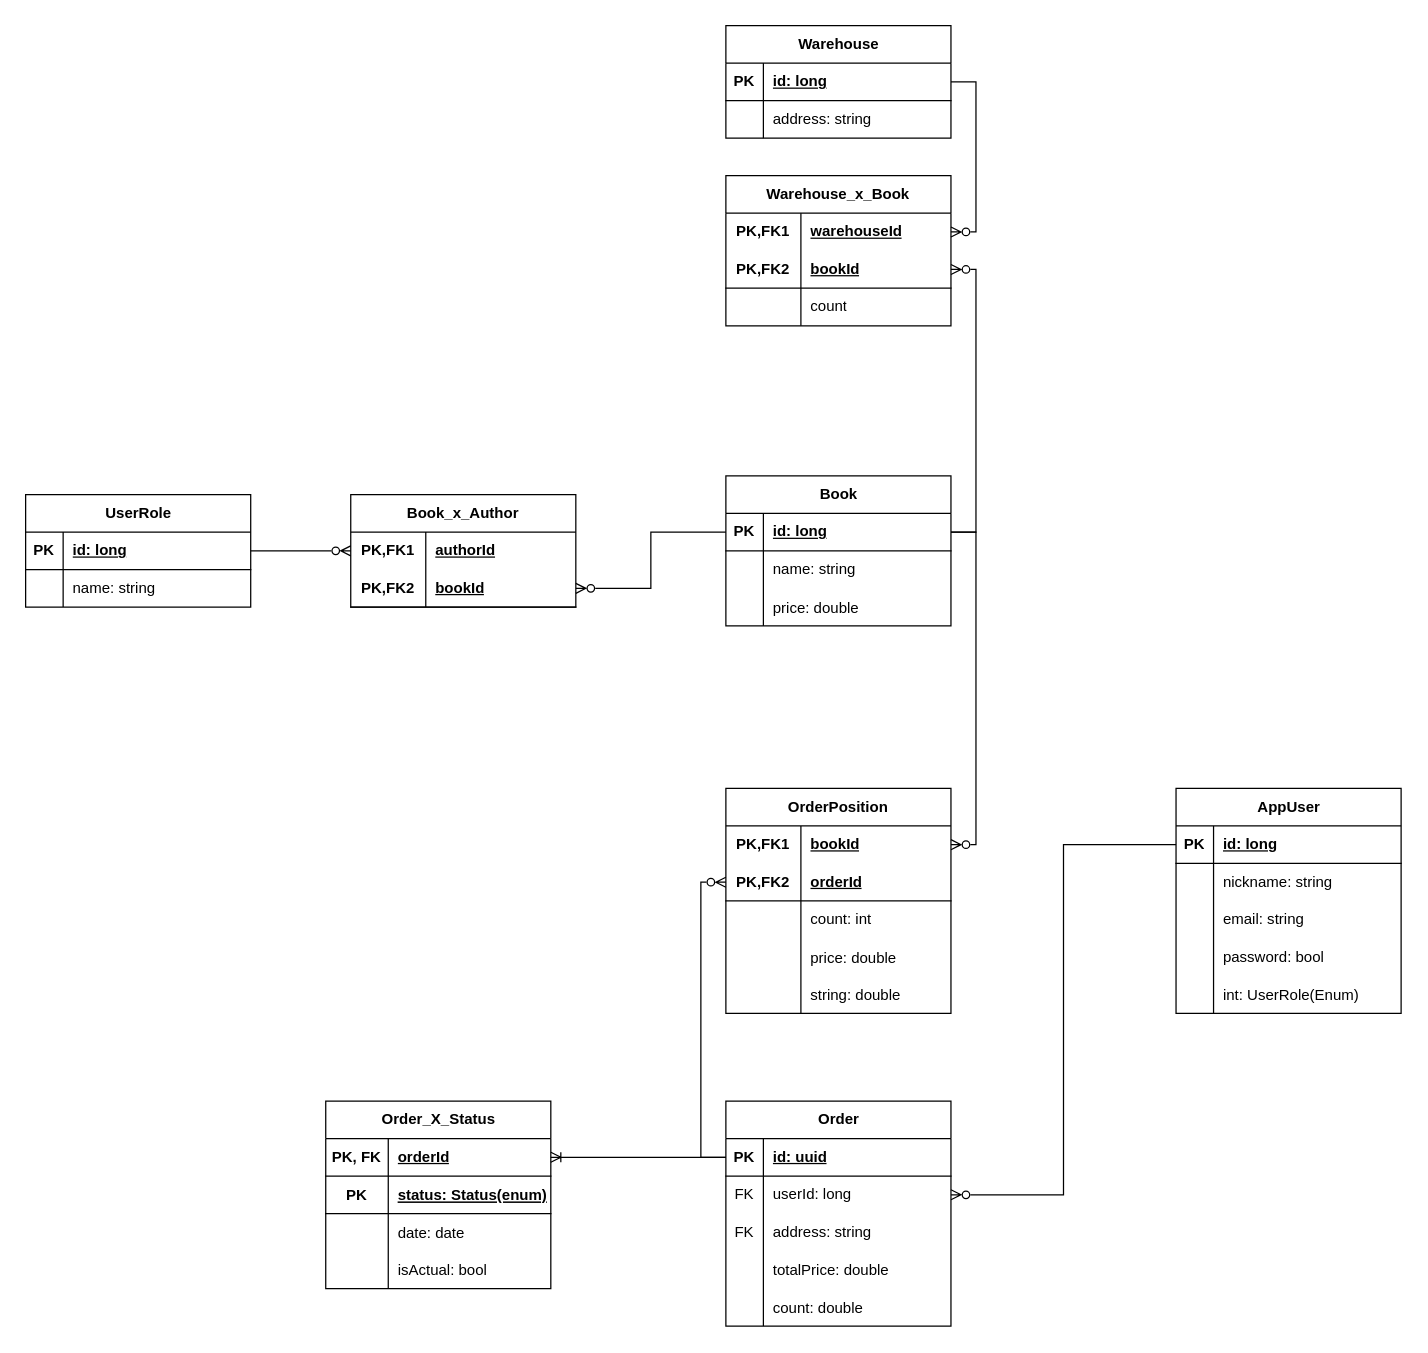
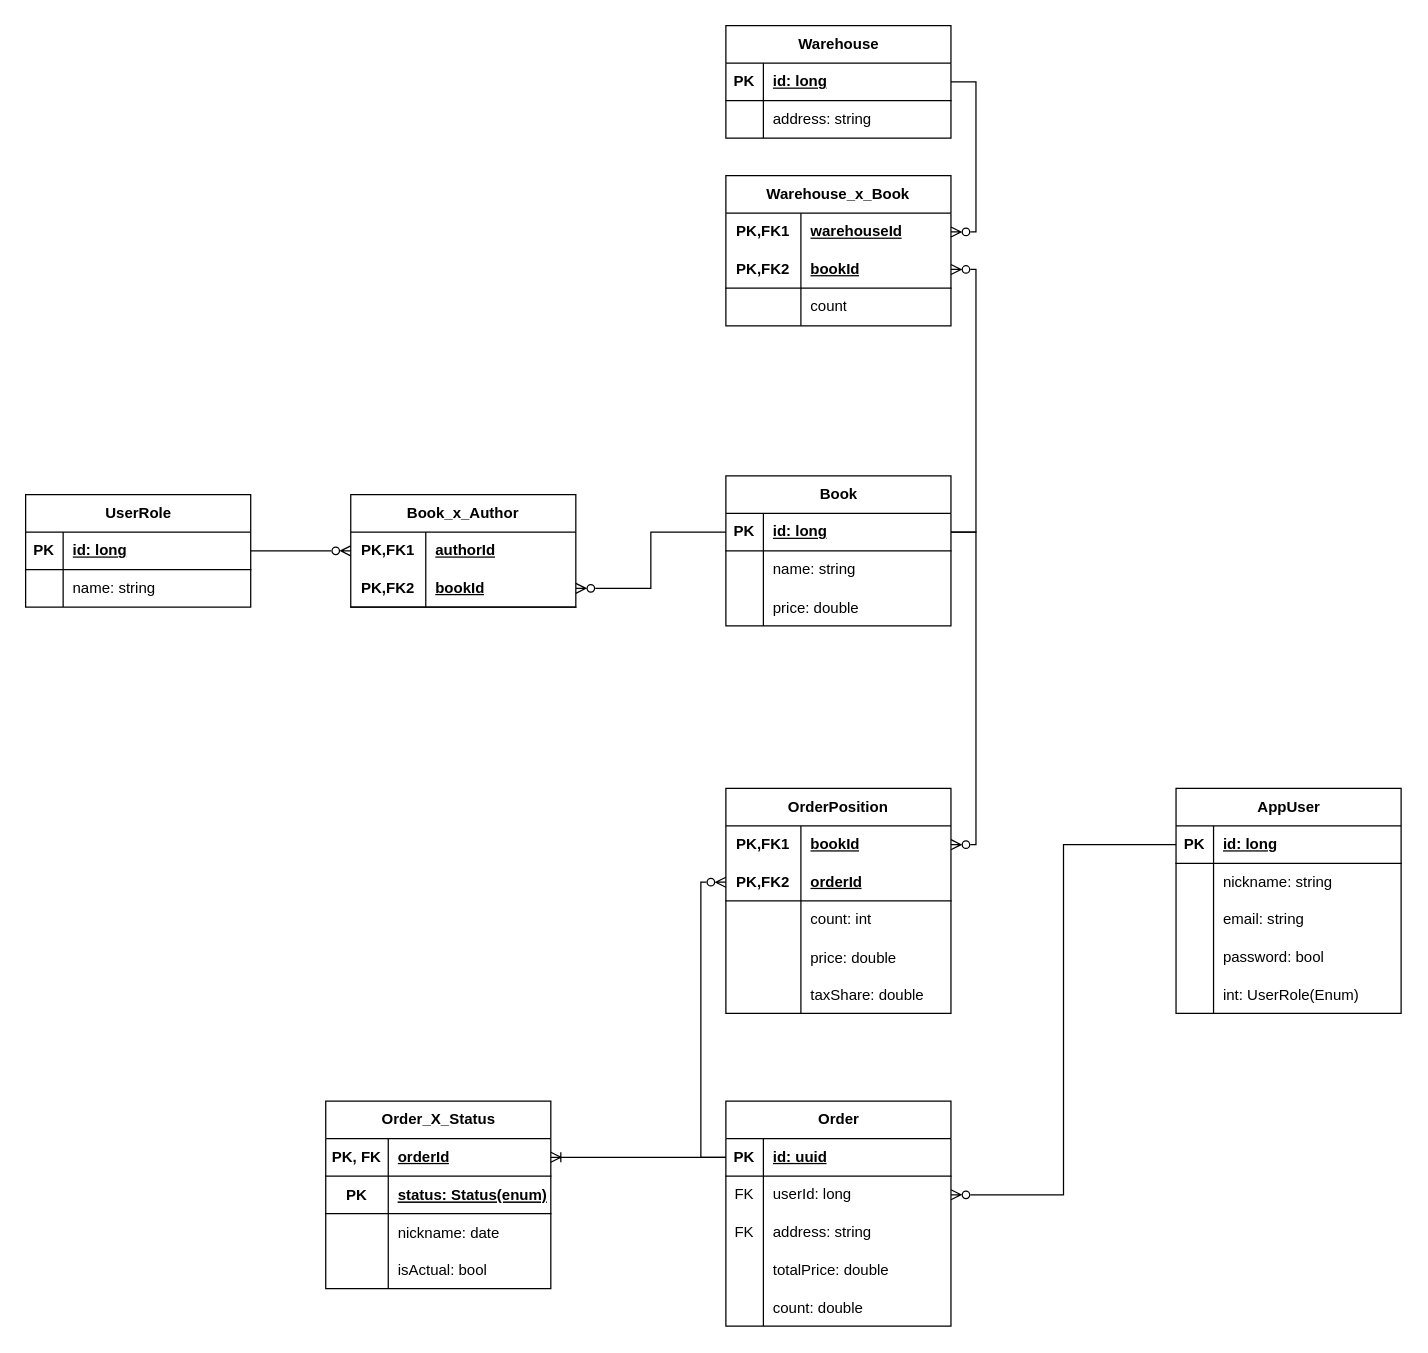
node "string: double": label "string: double" -> "taxShare: double"
node "date: date": label "date: date" -> "nickname: date"
